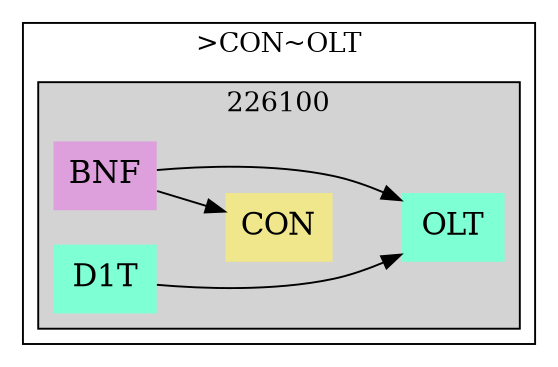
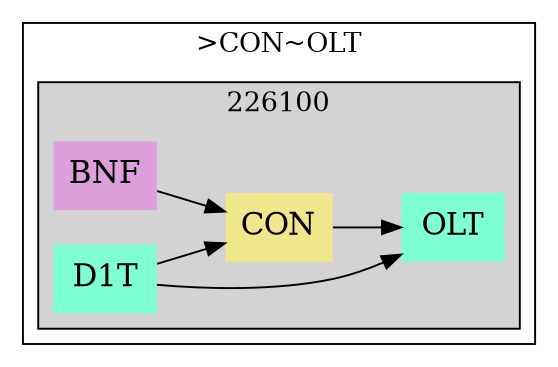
edge "BNF" -> "OLT": now "CON" -> "OLT"
edge "D1T" -> "CON": added
